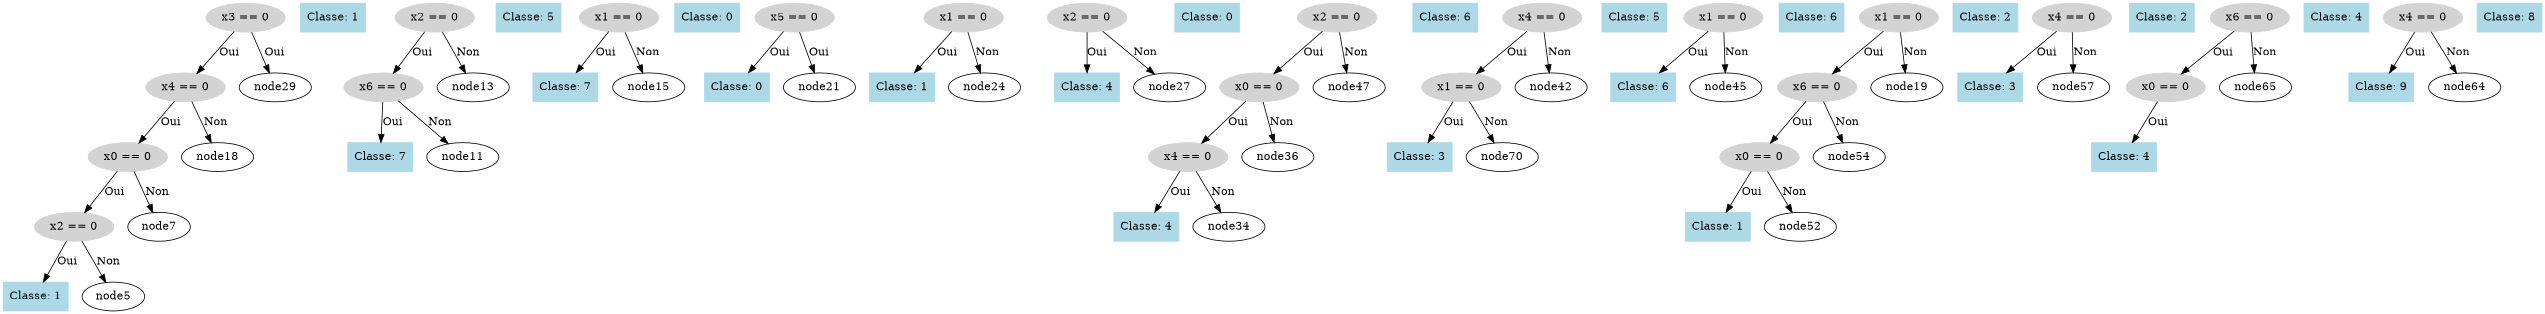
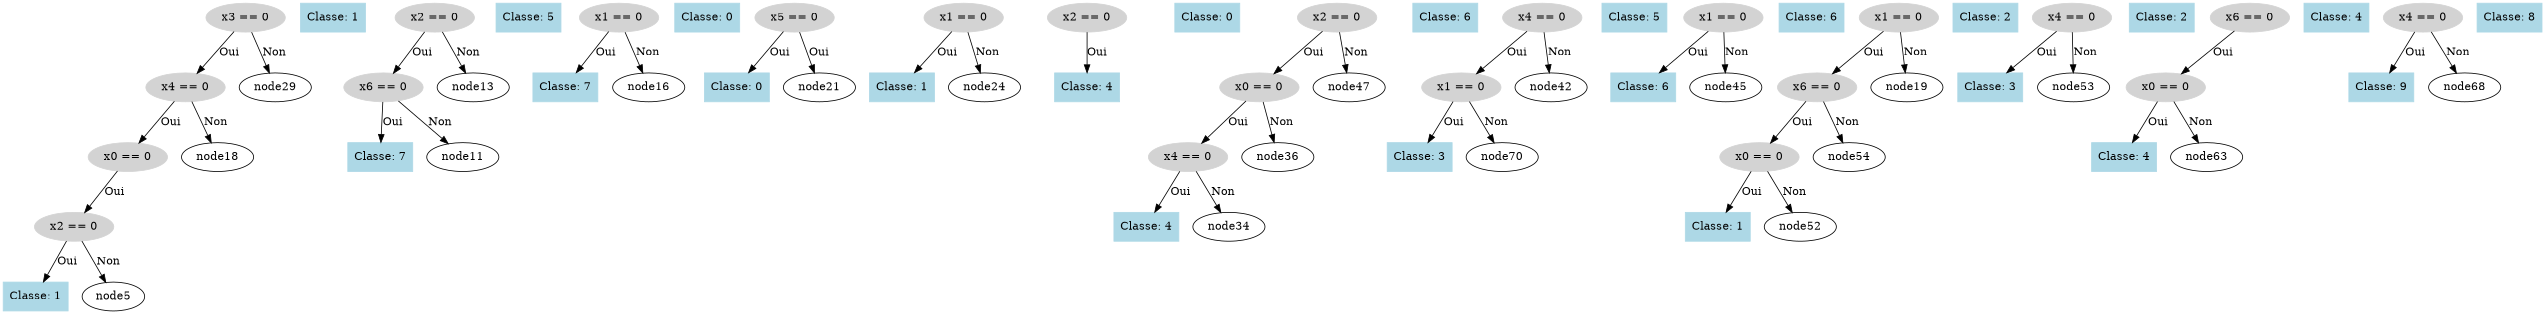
edge "x3 == 0" -> "node29": label "Oui" -> "Non"
node "node15": label "node15" -> "node16"
node "node27": removed
node "node57": label "node57" -> "node53"
node "node65": removed
node "node64": label "node64" -> "node68"
node "node63": added
node "node7": removed
